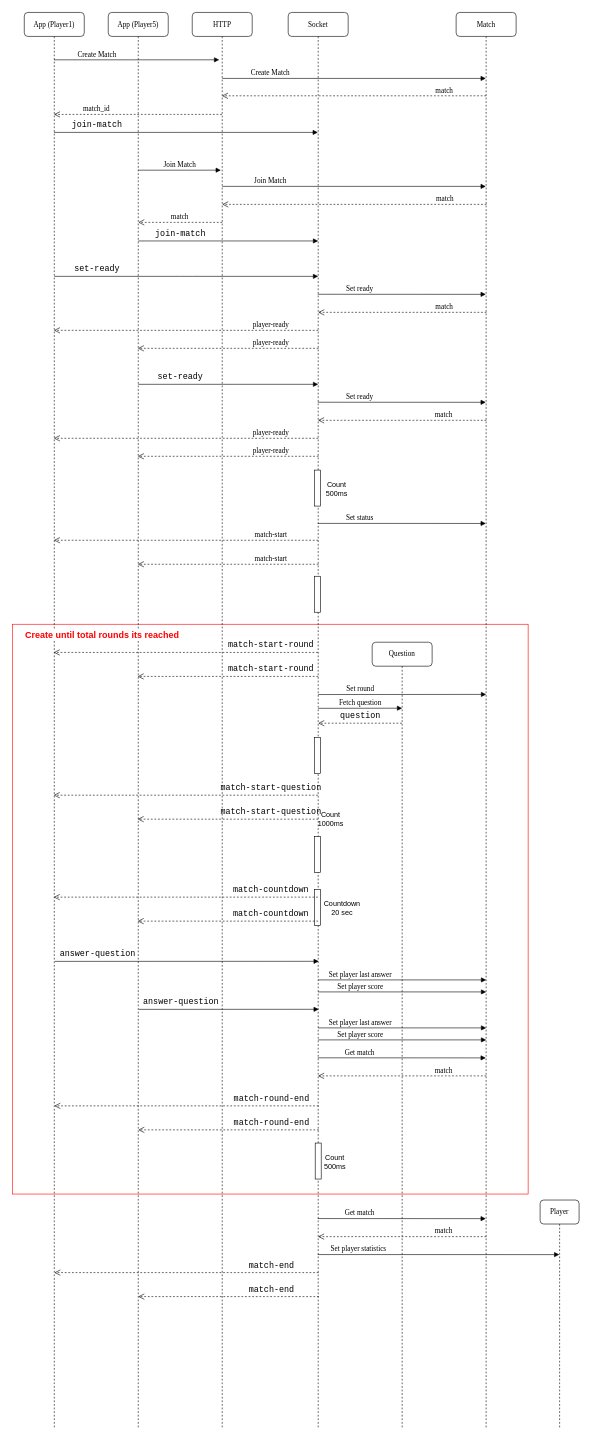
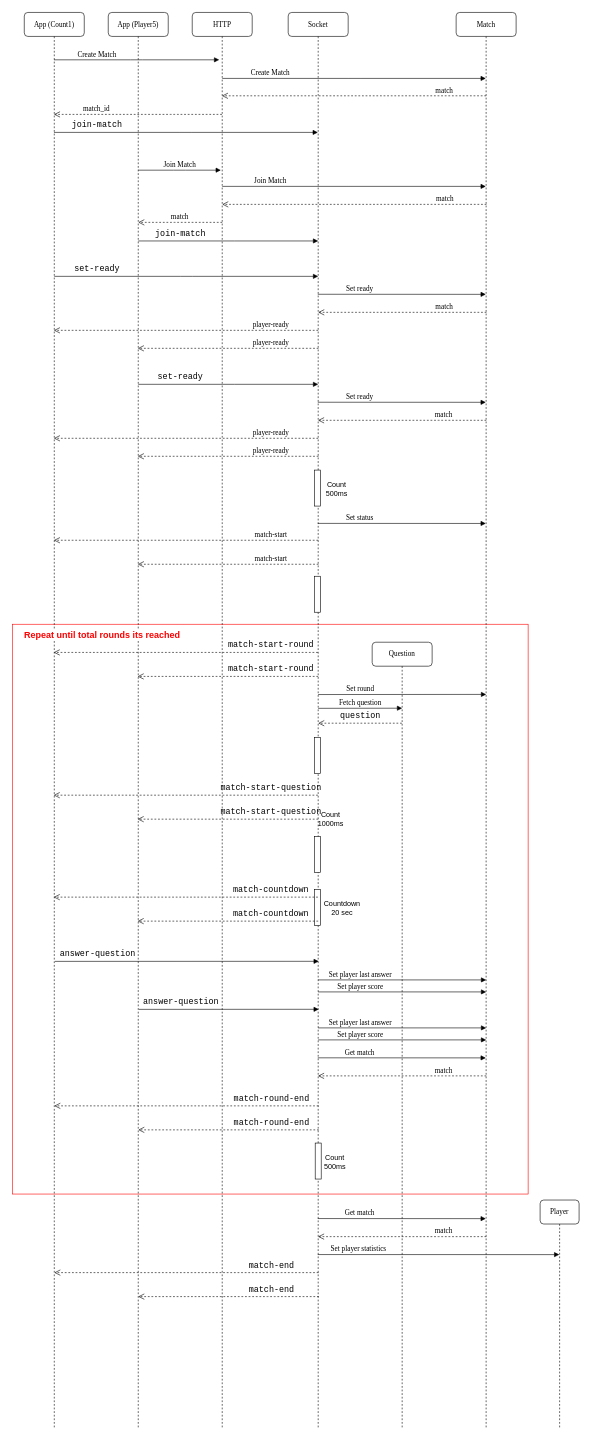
node "App (Player1)": label "App (Player1)" -> "App (Count1)"
node "Create until total rounds its reached": label "Create until total rounds its reached" -> "Repeat until total rounds its reached"
